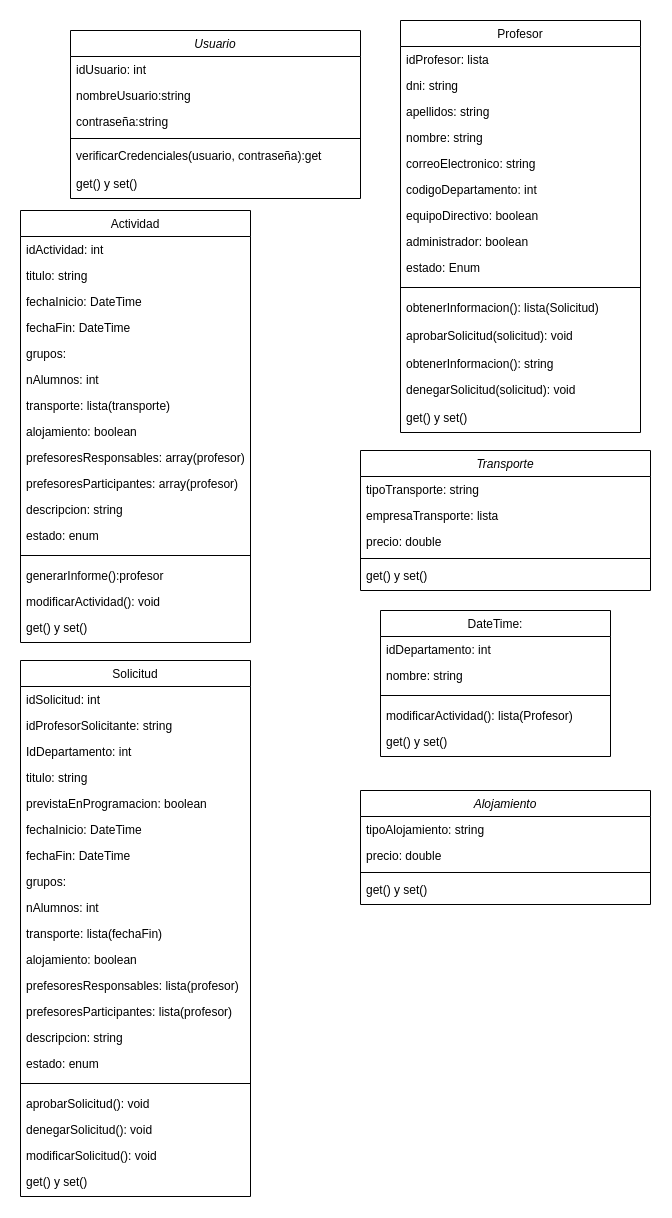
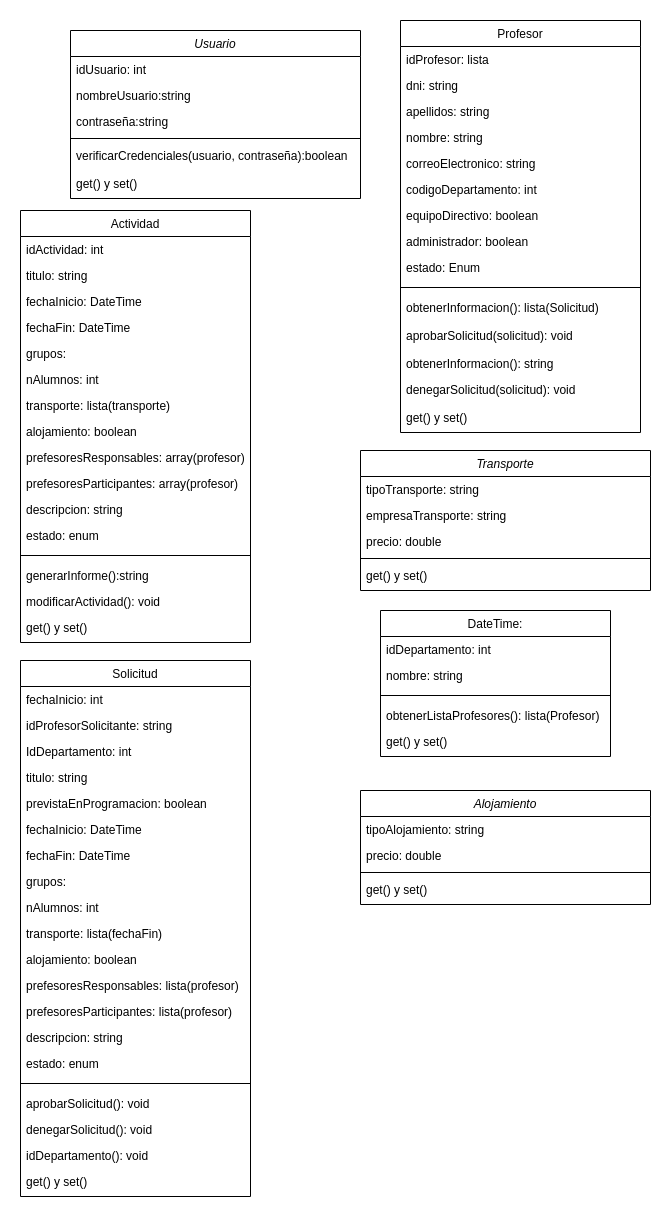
node "verificarCredenciales(usuario, contraseña):get": label "verificarCredenciales(usuario, contraseña):get" -> "verificarCredenciales(usuario, contraseña):boolean"
node "empresaTransporte: lista": label "empresaTransporte: lista" -> "empresaTransporte: string"
node "generarInforme():profesor": label "generarInforme():profesor" -> "generarInforme():string"
node "idSolicitud: int": label "idSolicitud: int" -> "fechaInicio: int"
node "modificarActividad(): lista(Profesor)": label "modificarActividad(): lista(Profesor)" -> "obtenerListaProfesores(): lista(Profesor)"
node "modificarSolicitud(): void": label "modificarSolicitud(): void" -> "idDepartamento(): void"
